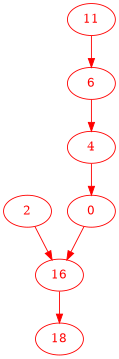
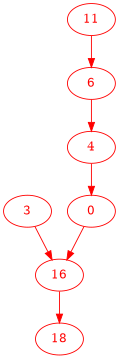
node "2": label "2" -> "3"
